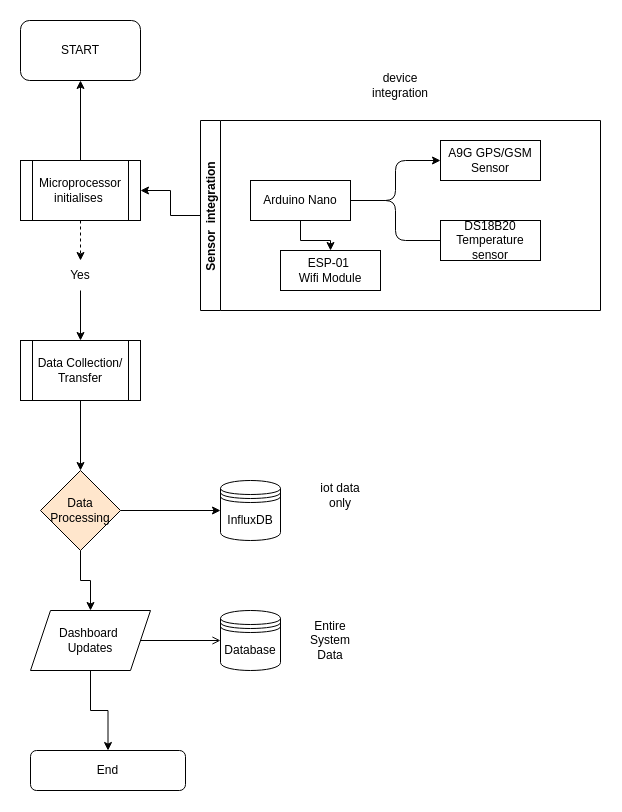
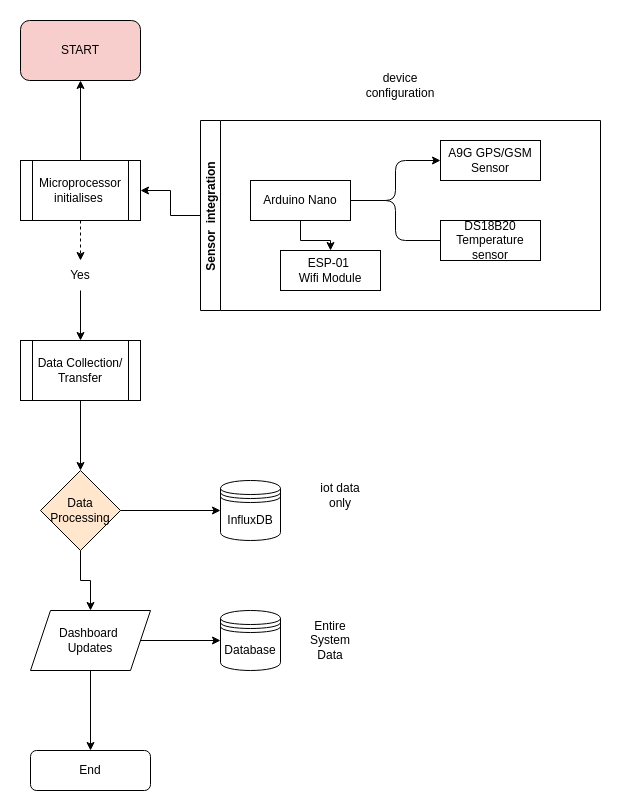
node "START": fillcolor #ffffff -> #f8cecc
node "device integration": label "device integration" -> "device configuration"
edge "Dashboard Updates" -> "Database": arrowhead open -> classic
node "End": size 155x40 -> 120x40
